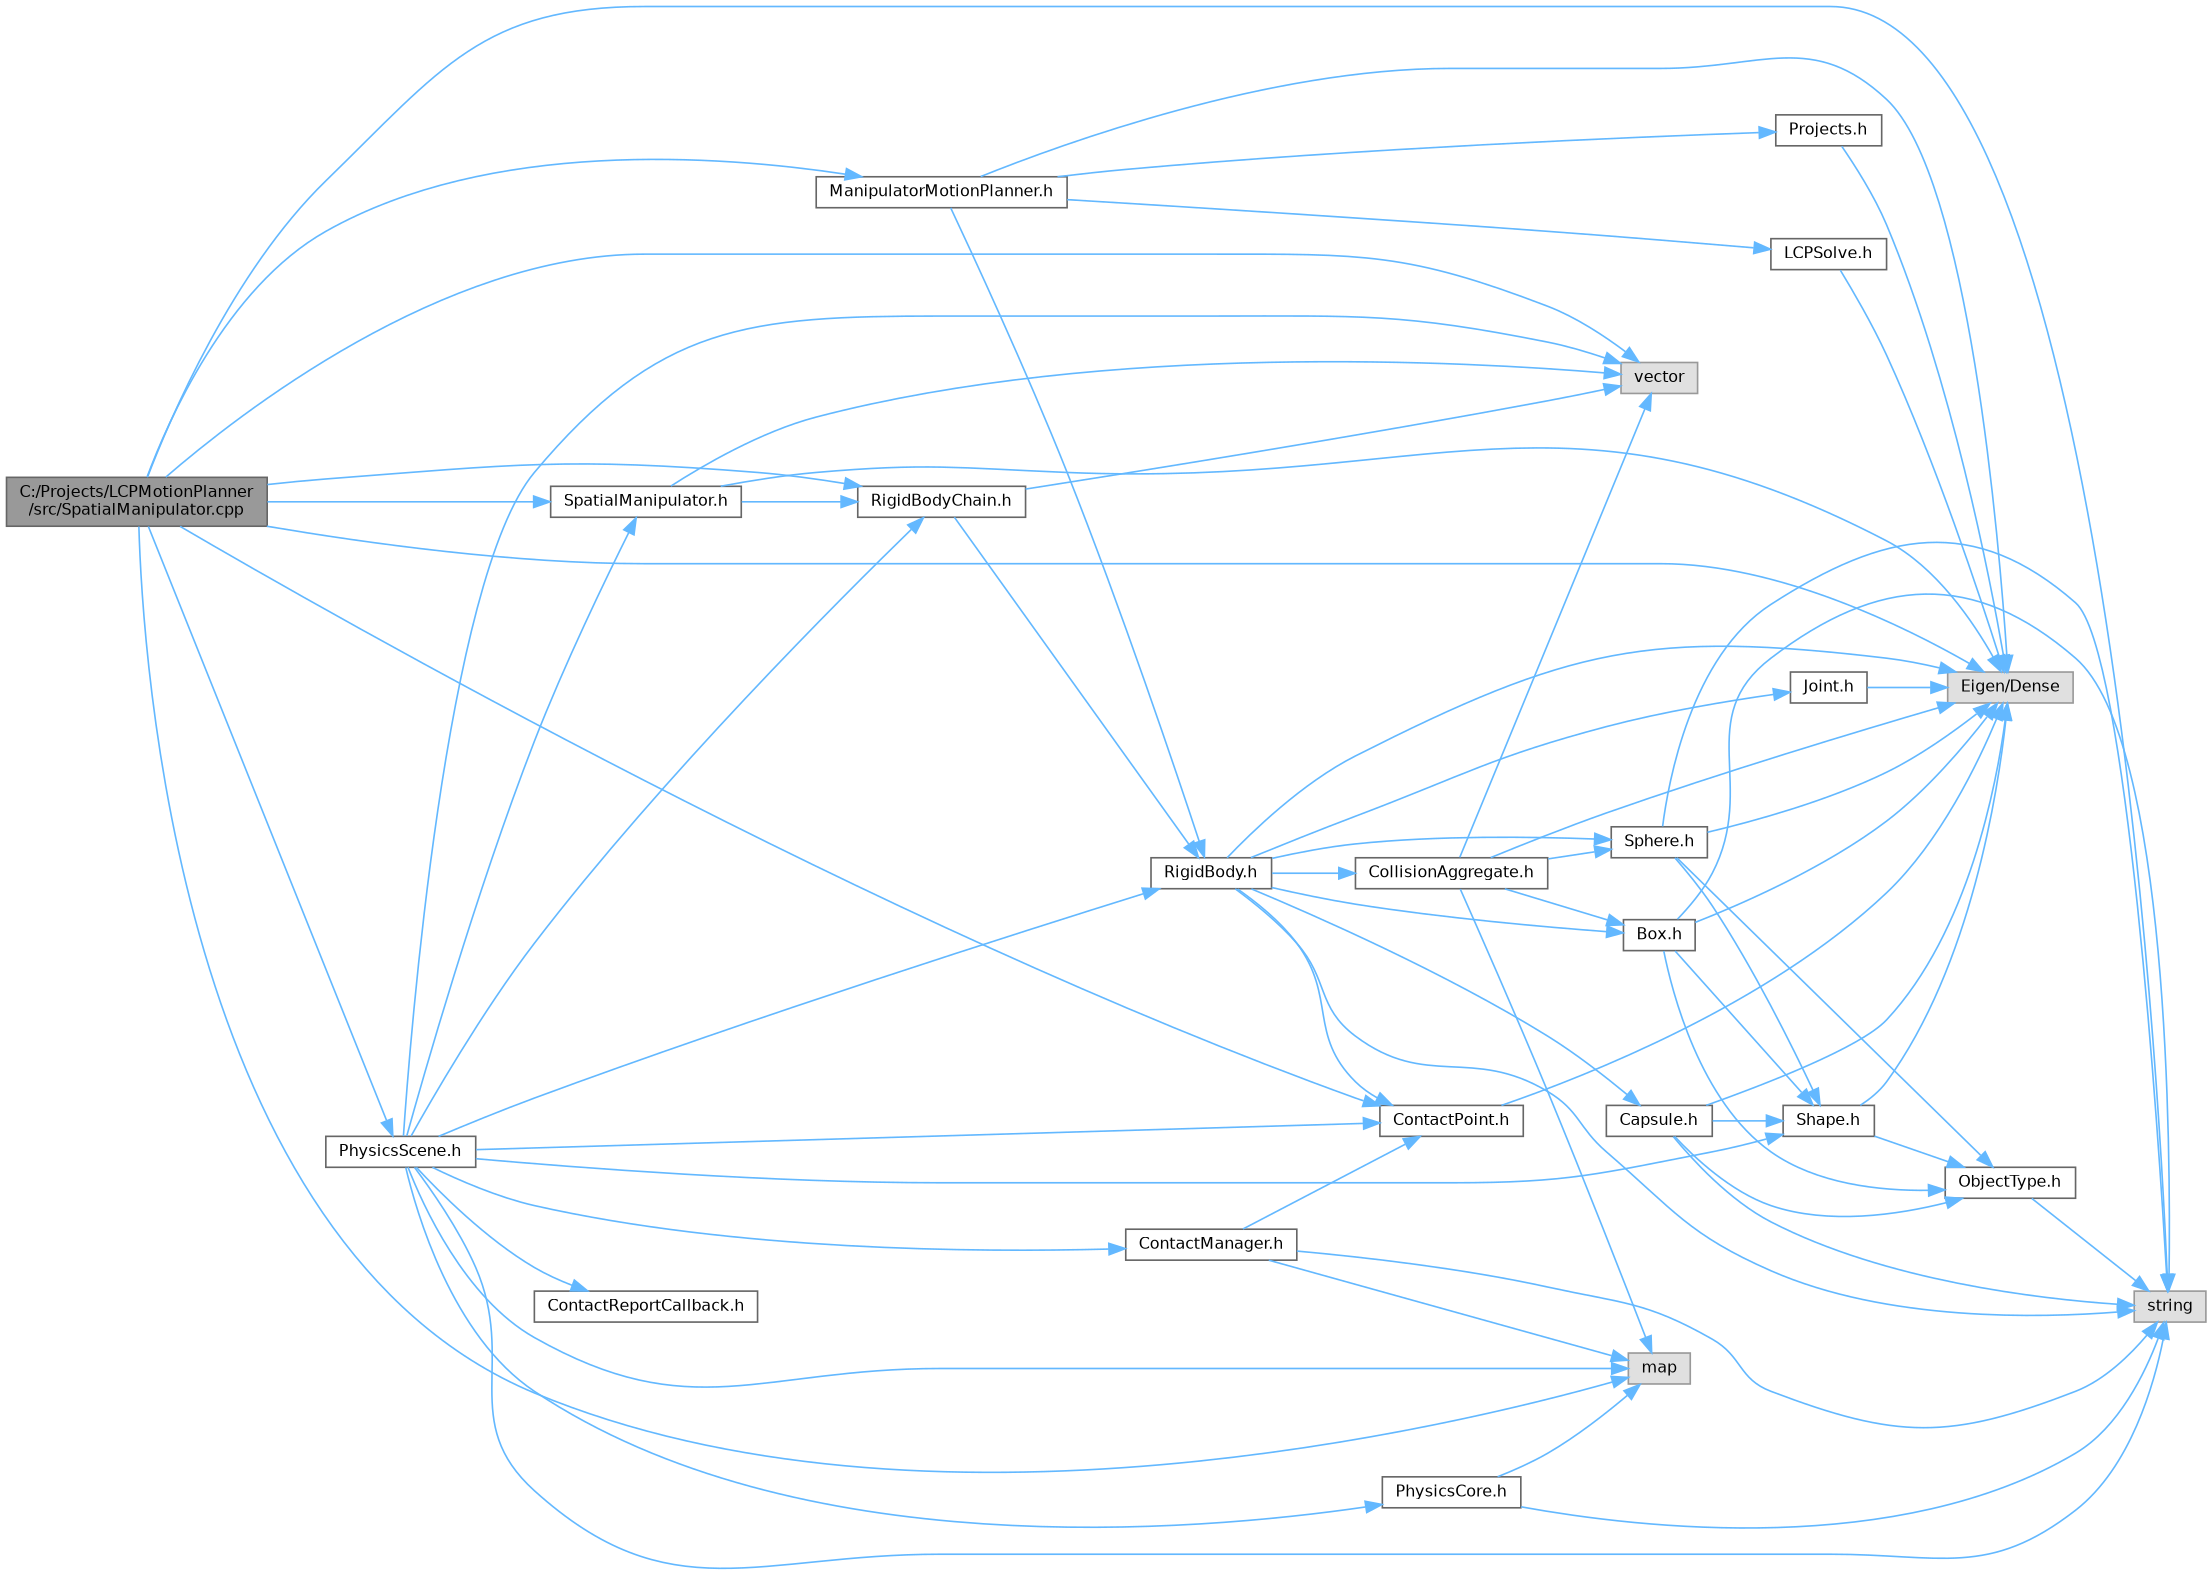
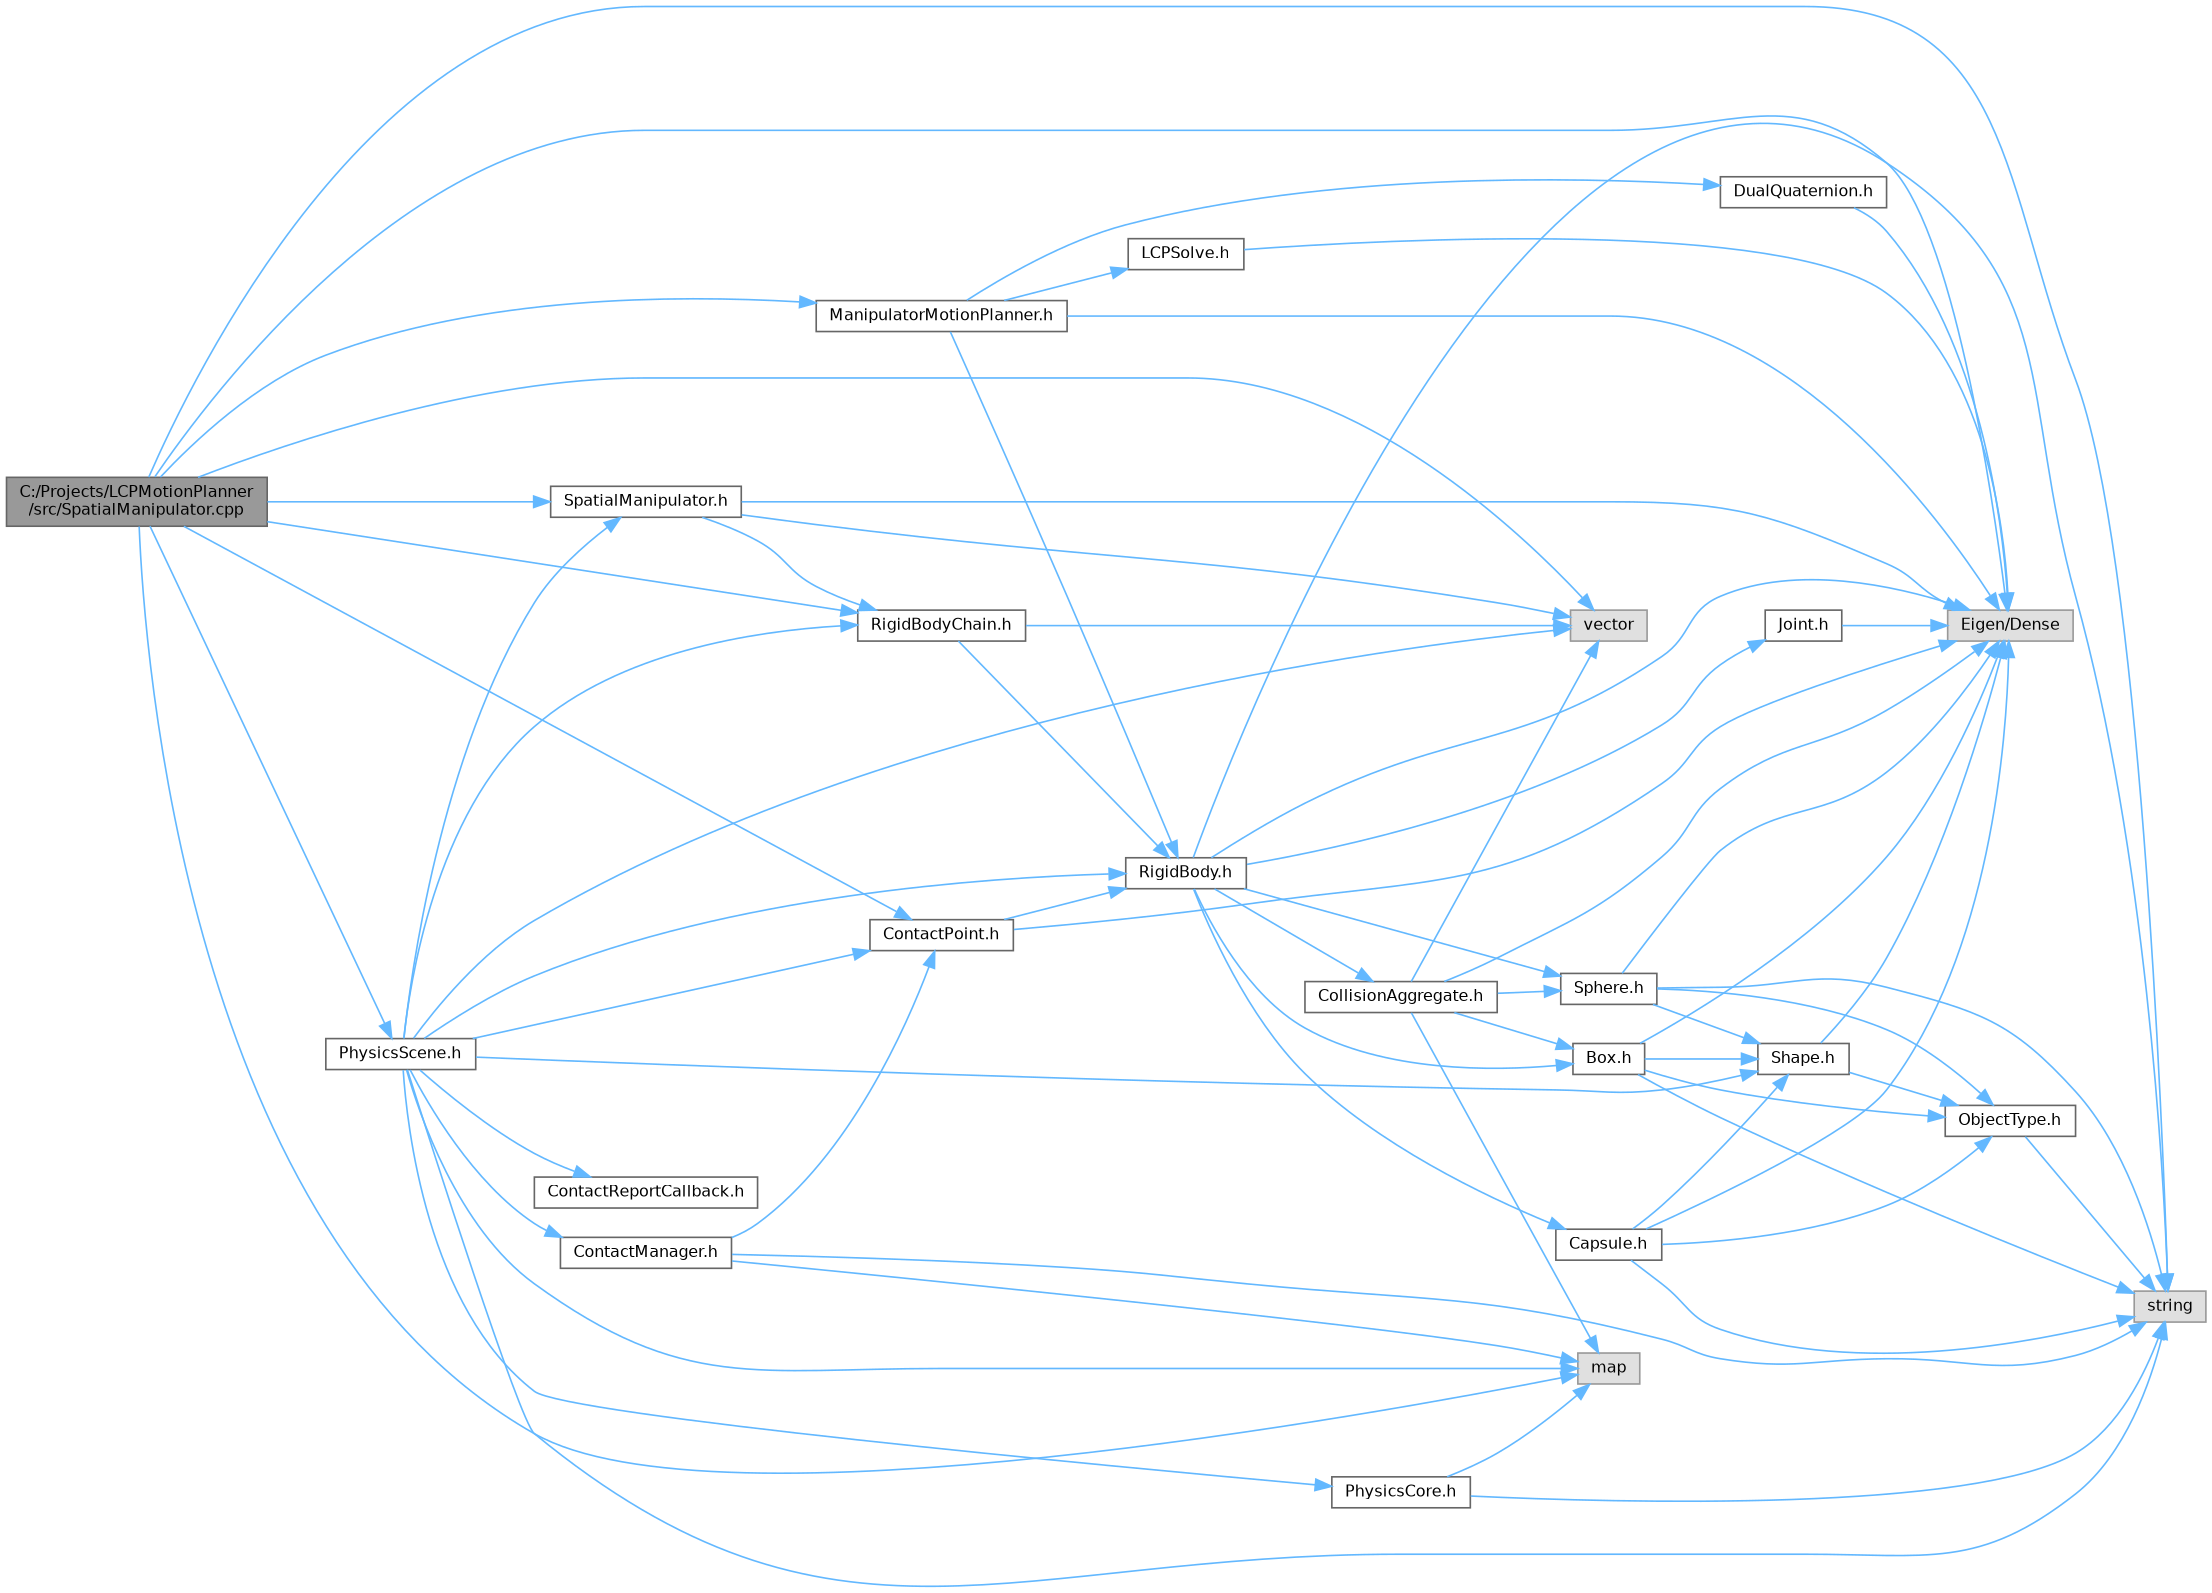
node "Projects.h": label "Projects.h" -> "DualQuaternion.h"
edge "RigidBody.h" -> "ContactPoint.h": reversed
